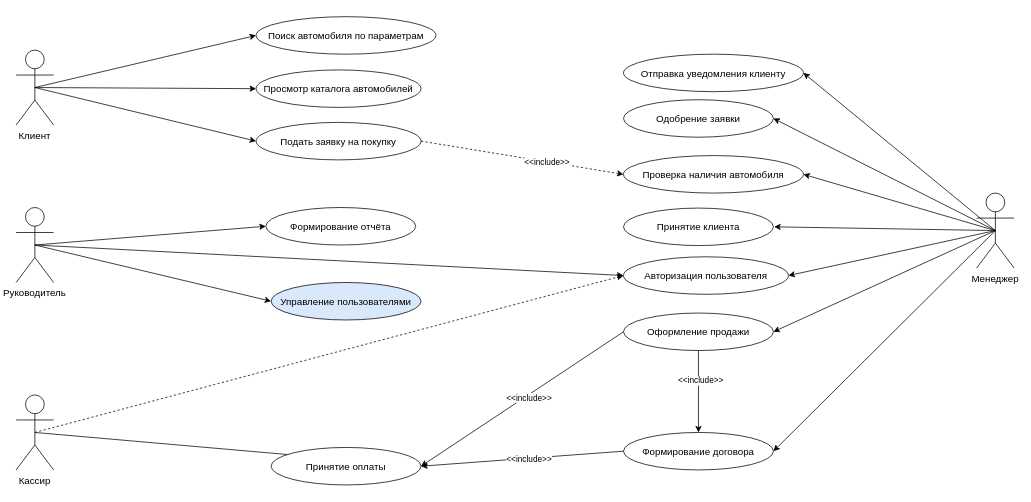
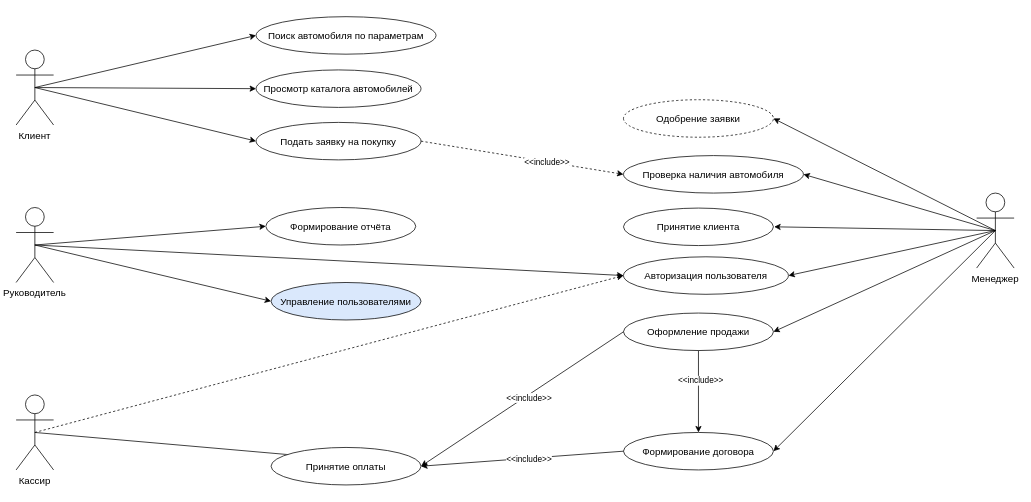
node "Отправка уведомления клиенту": removed
node "Одобрение заявки": style solid -> dashed
edge "Менеджер" -> "Отправка уведомления клиенту": removed
